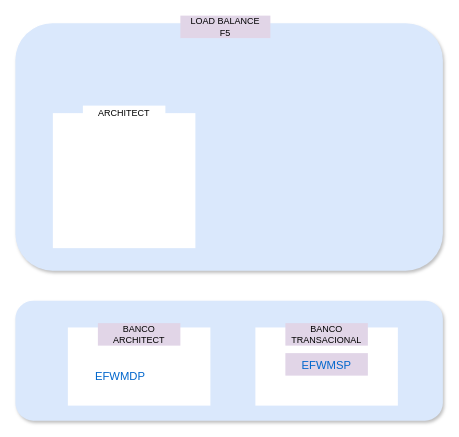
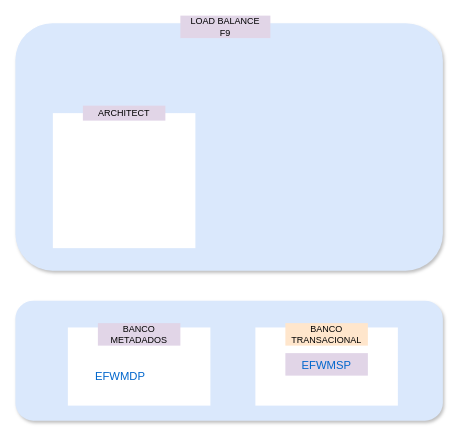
node "LOAD BALANCE F5": label "LOAD BALANCE F5" -> "LOAD BALANCE F9"
node "ARCHITECT": fillcolor #ffffff -> #e1d5e7
node "BANCO ARCHITECT": label "BANCO ARCHITECT" -> "BANCO METADADOS"
node "BANCO TRANSACIONAL": fillcolor #e1d5e7 -> #ffe6cc
